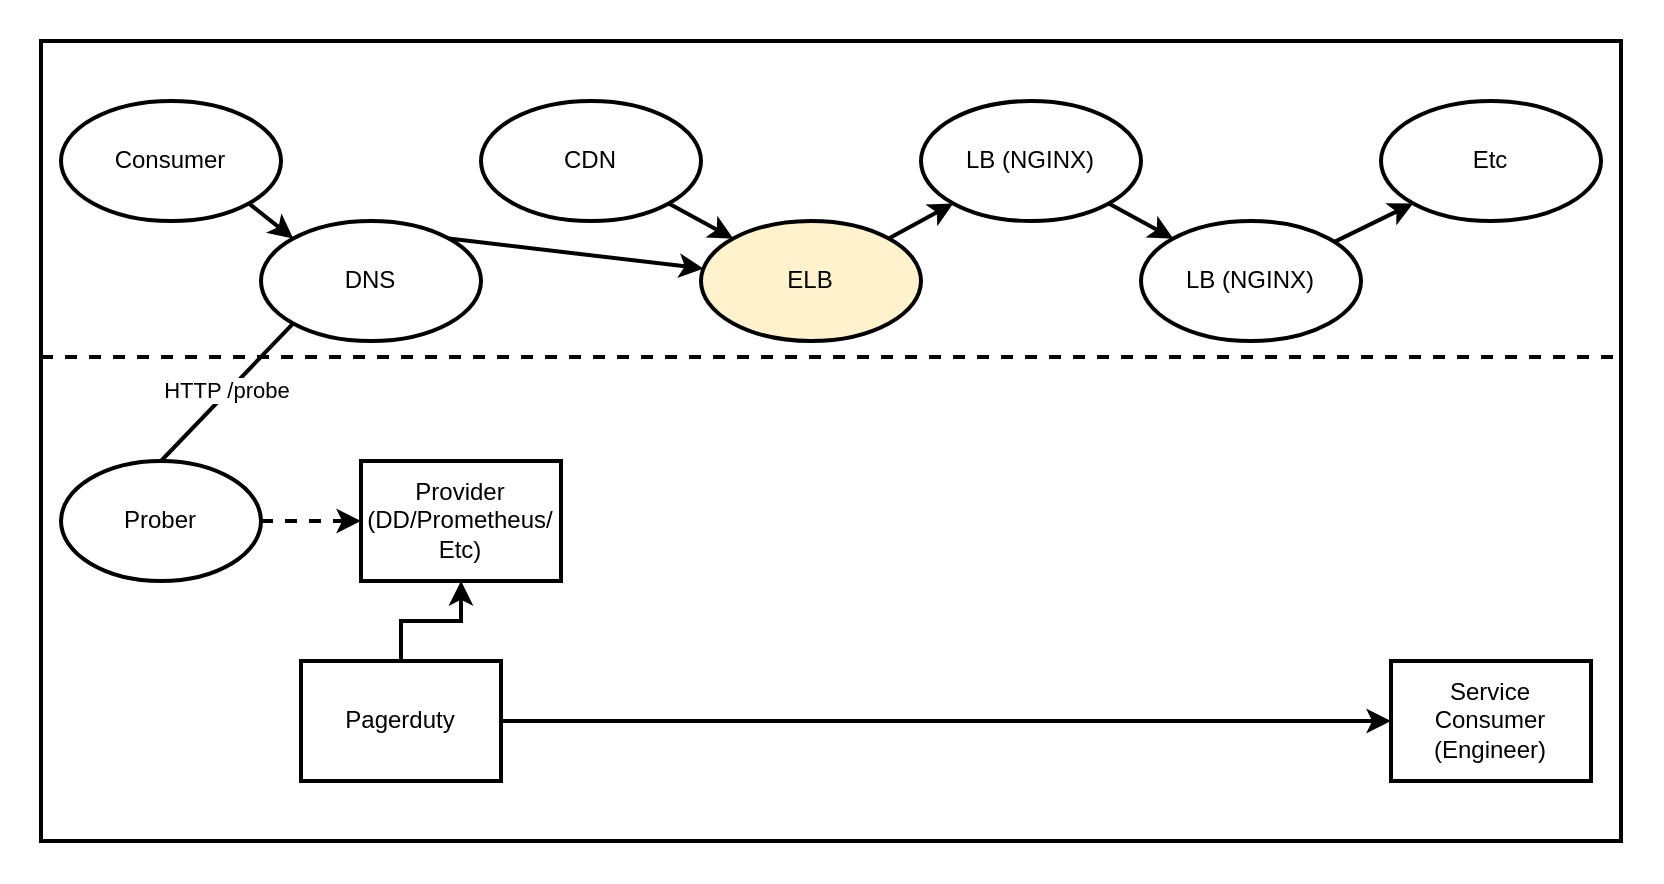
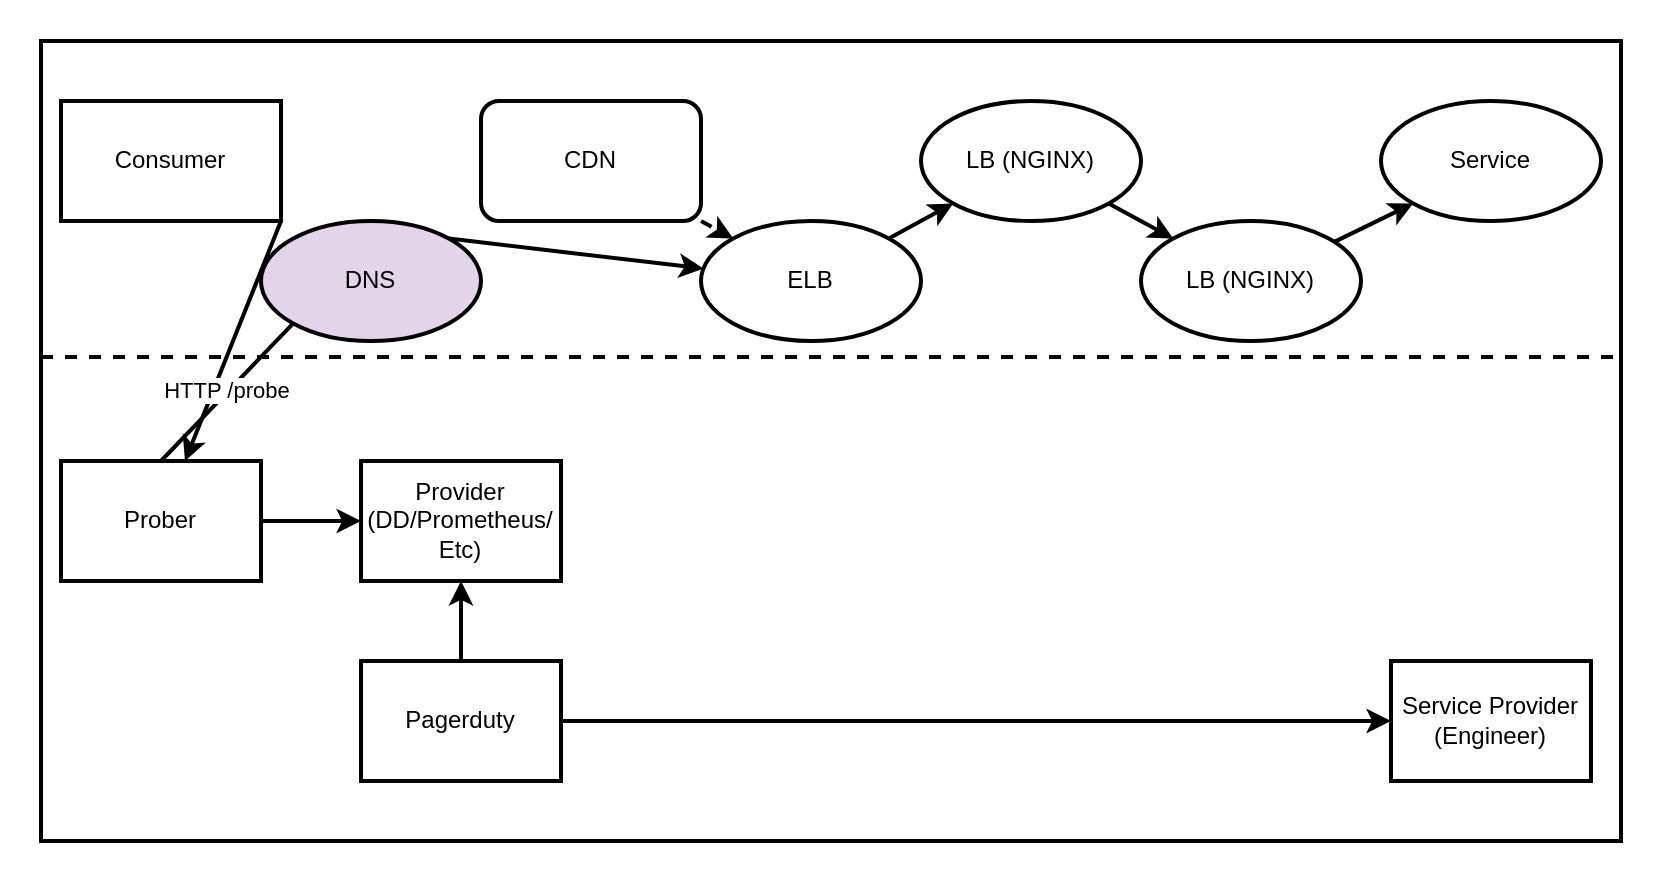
node "Consumer": shape ellipse -> rectangle
node "CDN": shape ellipse -> rounded rectangle
node "Etc": label "Etc" -> "Service"
edge "CDN" -> "ELB": style solid -> dashed
edge "Consumer" -> "DNS": now "Consumer" -> "Prober"
node "DNS": fillcolor #ffffff -> #e1d5e7
node "ELB": fillcolor #fff2cc -> #ffffff
node "Prober": shape ellipse -> rectangle
edge "Prober" -> "Provider (DD/Prometheus/ Etc)": style dashed -> solid
node "Pagerduty": moved (401, 721) -> (461, 721)
node "Service Consumer (Engineer)": label "Service Consumer (Engineer)" -> "Service Provider (Engineer)"
